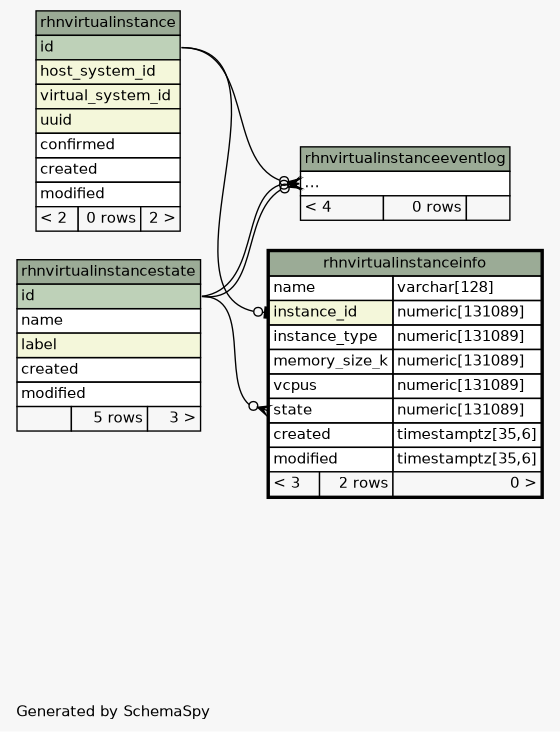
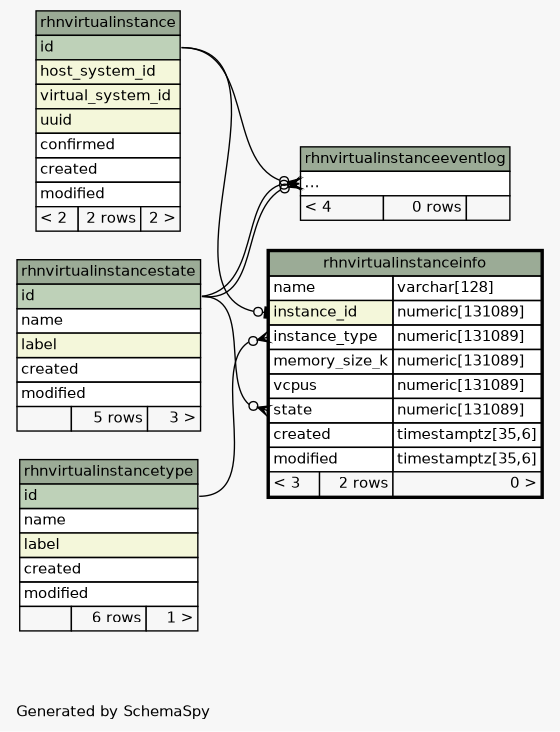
node "rhnvirtualinstance": text "0 rows" -> "2 rows"
node "rhnvirtualinstancetype": added
